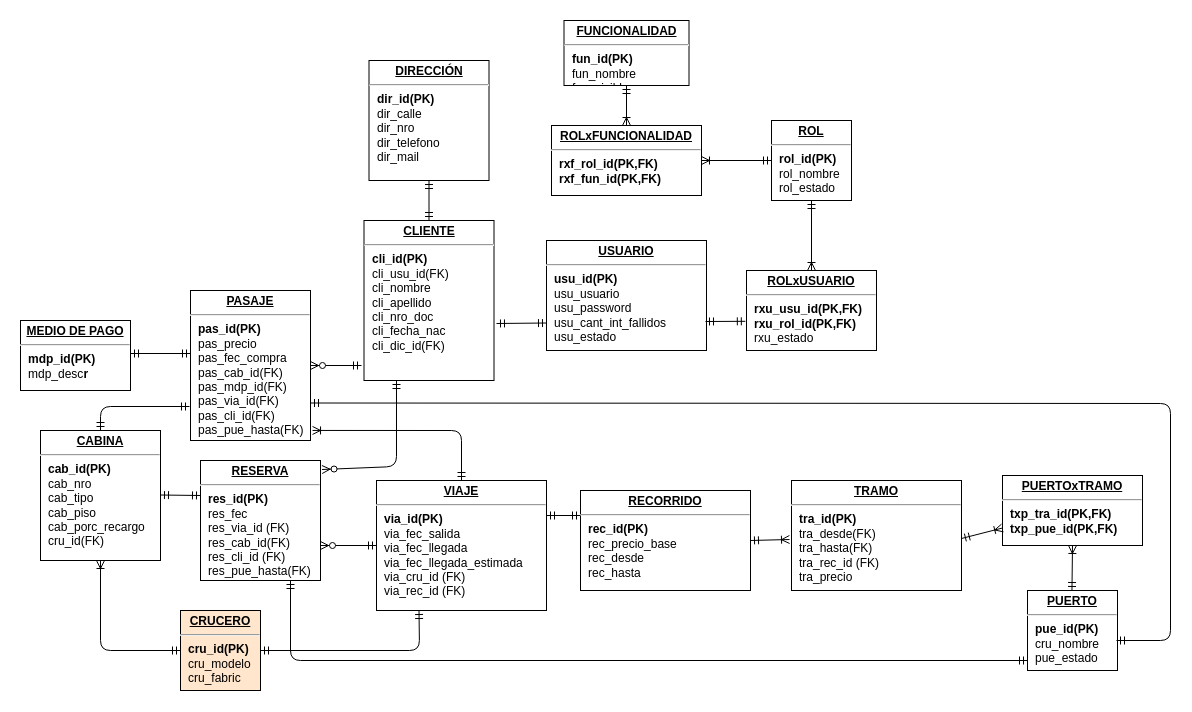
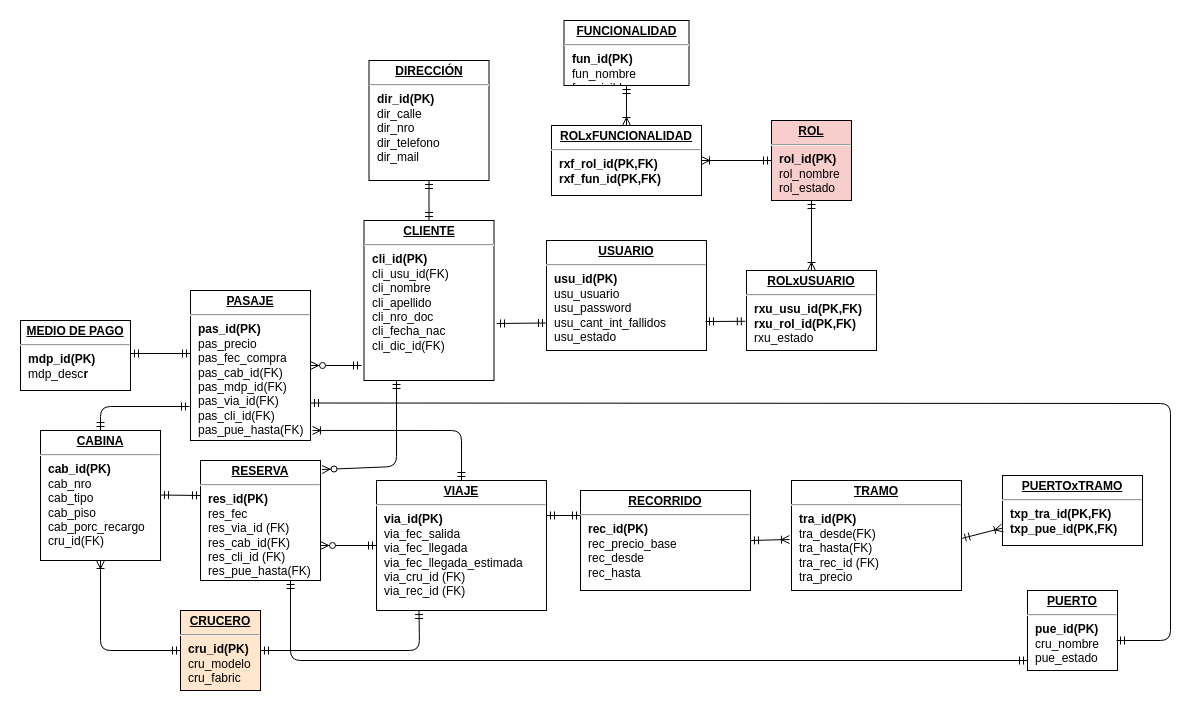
node "ROL rol_id(PK) rol_nombre rol_estado": fillcolor #ffffff -> #f8cecc
edge "PUERTOxTRAMO txp_tra_id(PK,FK) txp_pue_id(PK,FK)" -- "PUERTO pue_id(PK) cru_nombre pue_estado": removed
